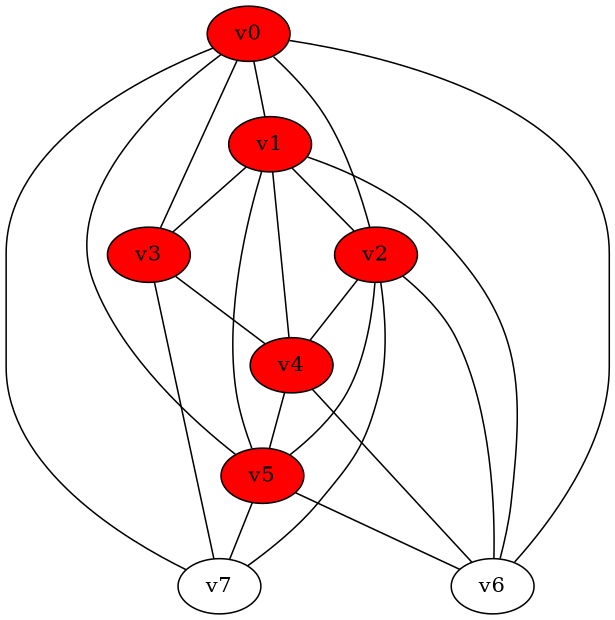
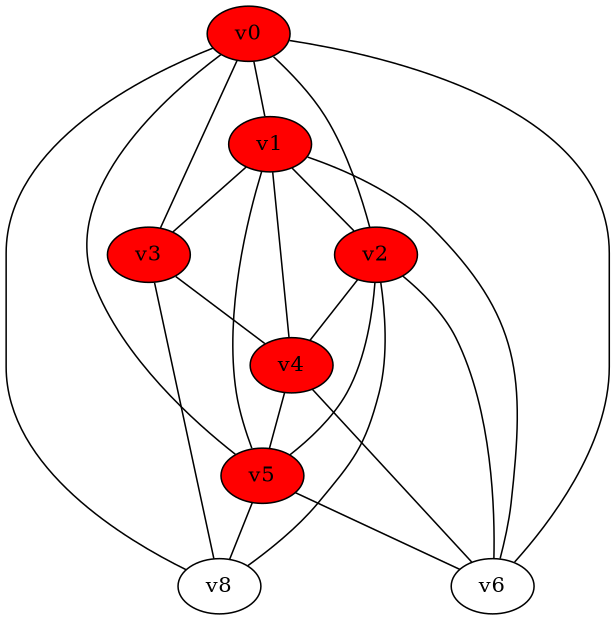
node "v7": label "v7" -> "v8"
